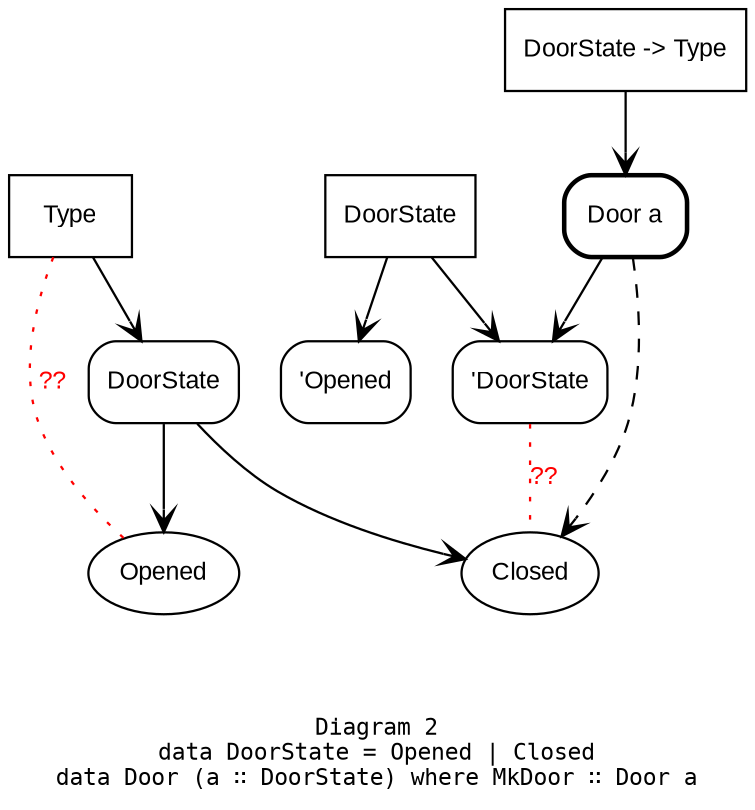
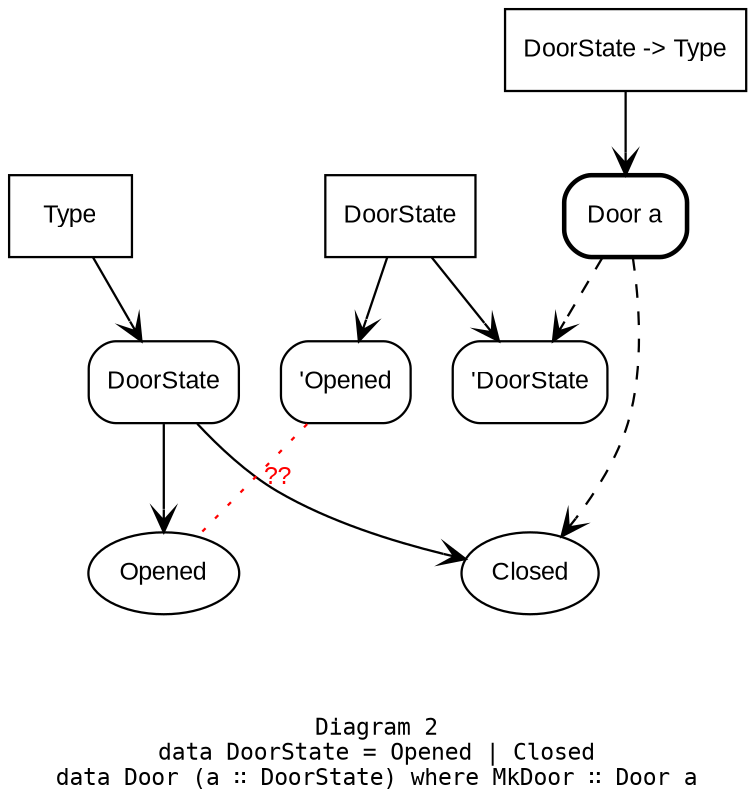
edge "Door a" -> "'DoorState": style solid -> dashed
edge "Type" -- "Opened": now "'Opened" -- "Opened"
edge "'DoorState" -- "Closed": removed, label "??"
